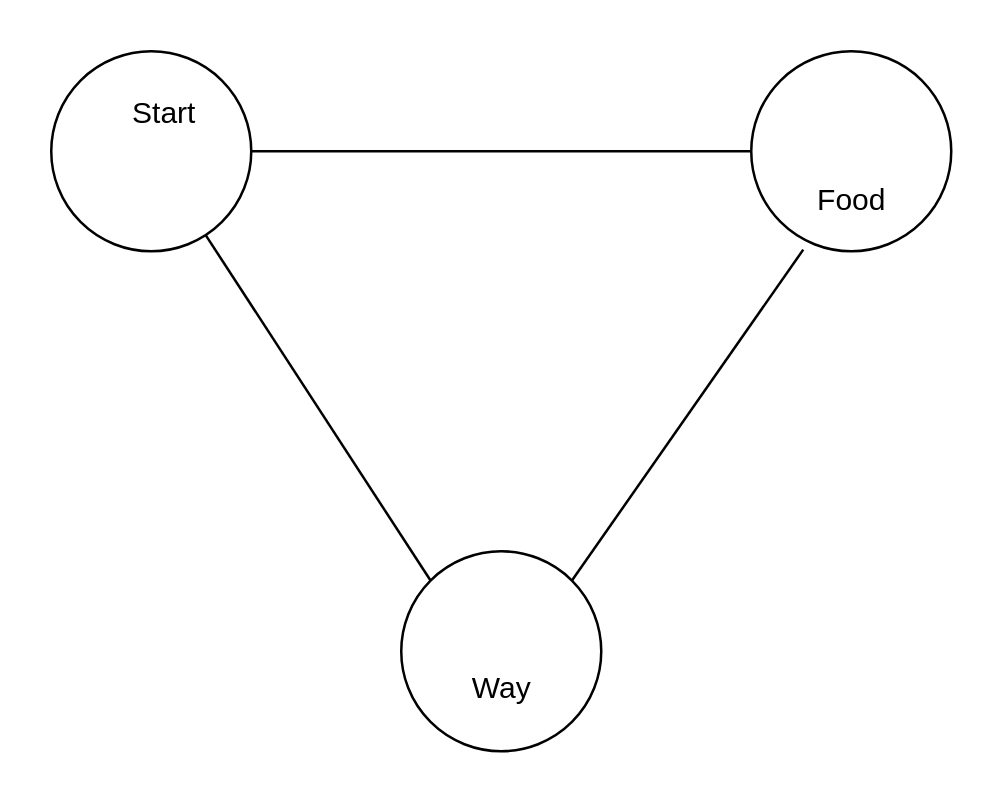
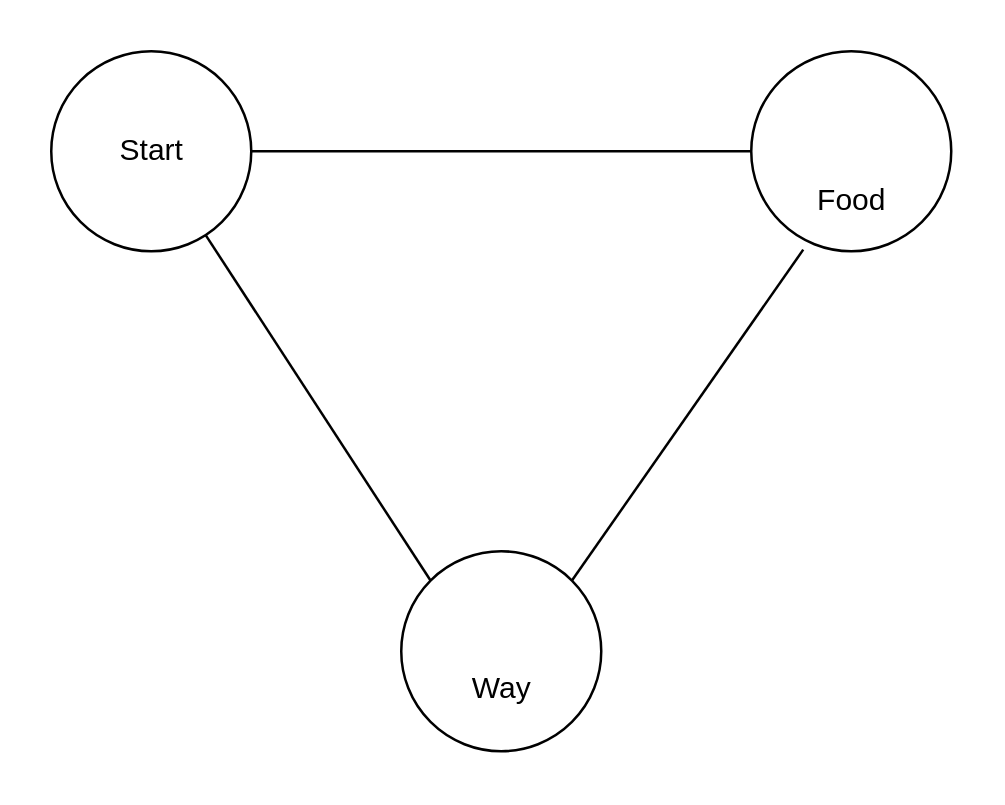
node "Start": moved (164, 114) -> (151, 151)
